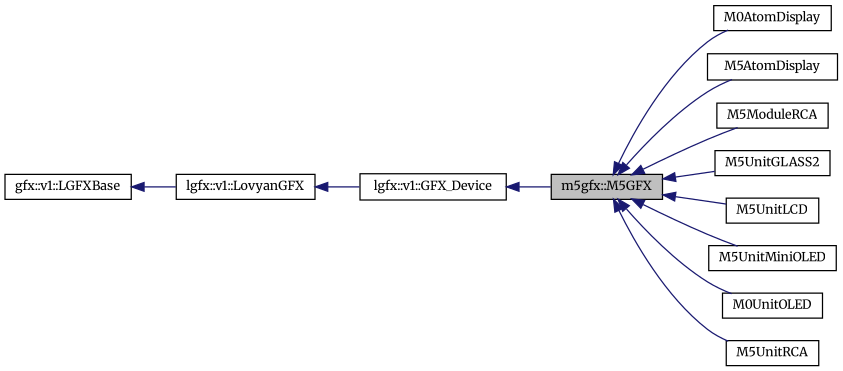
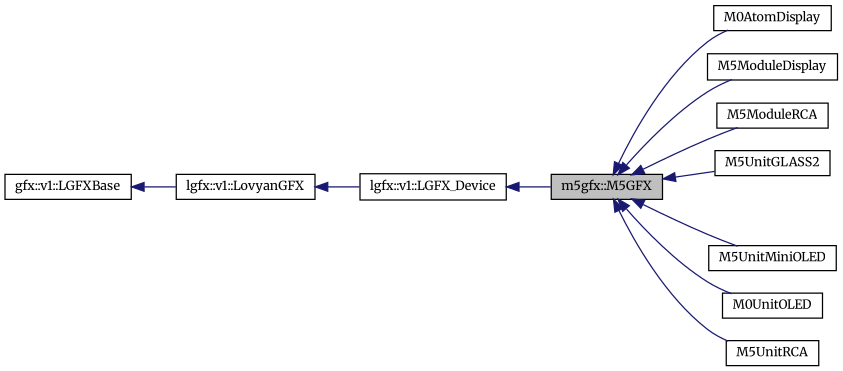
node "M5AtomDisplay": label "M5AtomDisplay" -> "M5ModuleDisplay"
node "lgfx::v1::GFX_Device": label "lgfx::v1::GFX_Device" -> "lgfx::v1::LGFX_Device"
node "M5UnitLCD": removed
